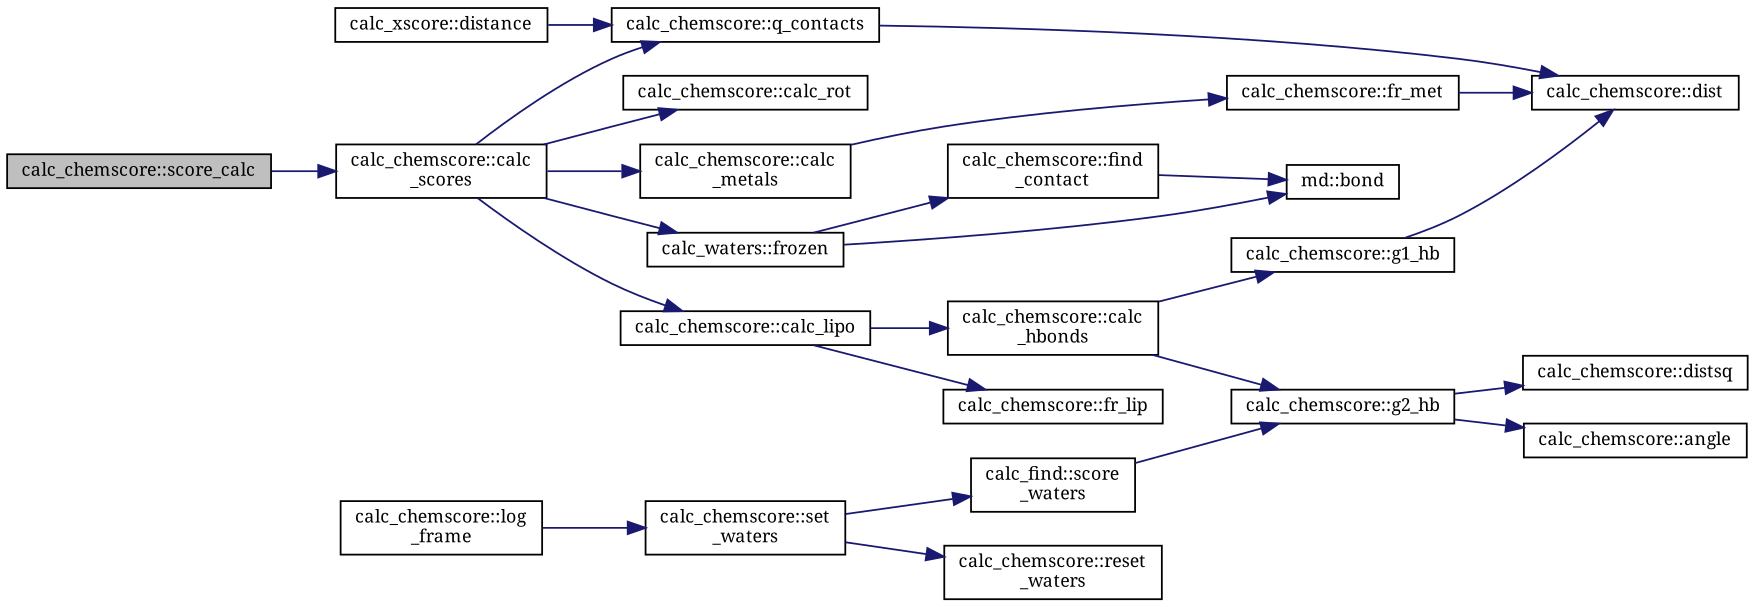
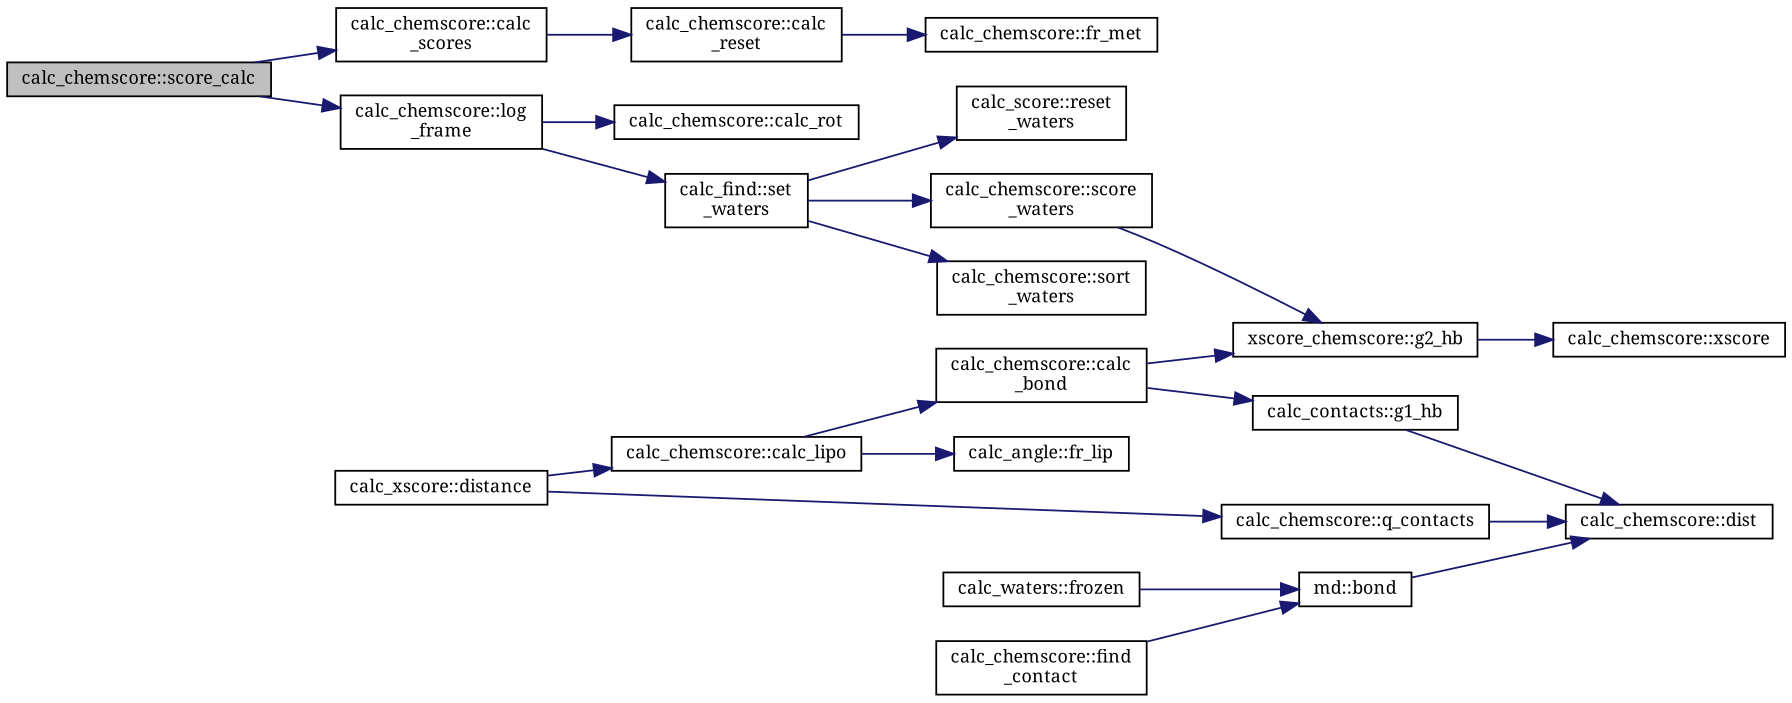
edge "calc_chemscore::calc _scores" -> "calc_chemscore::q_contacts": removed
edge "calc_chemscore::fr_met" -> "calc_chemscore::dist": now "md::bond" -> "calc_chemscore::dist"
edge "calc_chemscore::score_calc" -> "calc_chemscore::log _frame": added
edge "calc_chemscore::calc _scores" -> "calc_chemscore::calc_rot": now "calc_chemscore::log _frame" -> "calc_chemscore::calc_rot"
node "calc_chemscore::calc _metals": label "calc_chemscore::calc _metals" -> "calc_chemscore::calc _reset"
edge "calc_chemscore::calc _scores" -> "calc_waters::frozen": removed
edge "calc_waters::frozen" -> "calc_chemscore::find _contact": removed
node "calc_chemscore::g1_hb": label "calc_chemscore::g1_hb" -> "calc_contacts::g1_hb"
edge "calc_chemscore::calc _scores" -> "calc_chemscore::calc_lipo": now "calc_xscore::distance" -> "calc_chemscore::calc_lipo"
node "calc_chemscore::sort _waters": added
node "calc_chemscore::calc _hbonds": label "calc_chemscore::calc _hbonds" -> "calc_chemscore::calc _bond"
node "calc_chemscore::distsq": label "calc_chemscore::distsq" -> "calc_chemscore::xscore"
node "calc_chemscore::fr_lip": label "calc_chemscore::fr_lip" -> "calc_angle::fr_lip"
node "calc_chemscore::g2_hb": label "calc_chemscore::g2_hb" -> "xscore_chemscore::g2_hb"
node "calc_chemscore::angle": removed
node "calc_find::score _waters": label "calc_find::score _waters" -> "calc_chemscore::score _waters"
node "calc_chemscore::set _waters": label "calc_chemscore::set _waters" -> "calc_find::set _waters"
node "calc_chemscore::reset _waters": label "calc_chemscore::reset _waters" -> "calc_score::reset _waters"
